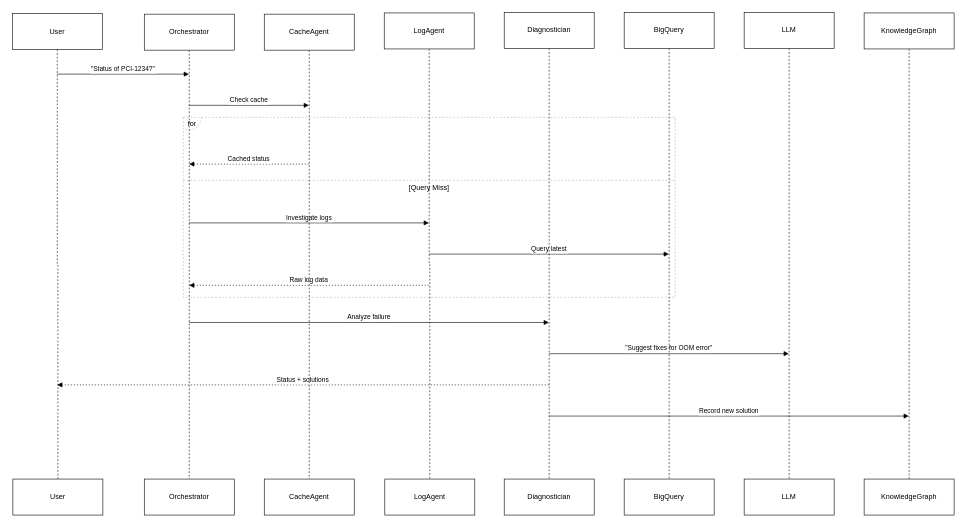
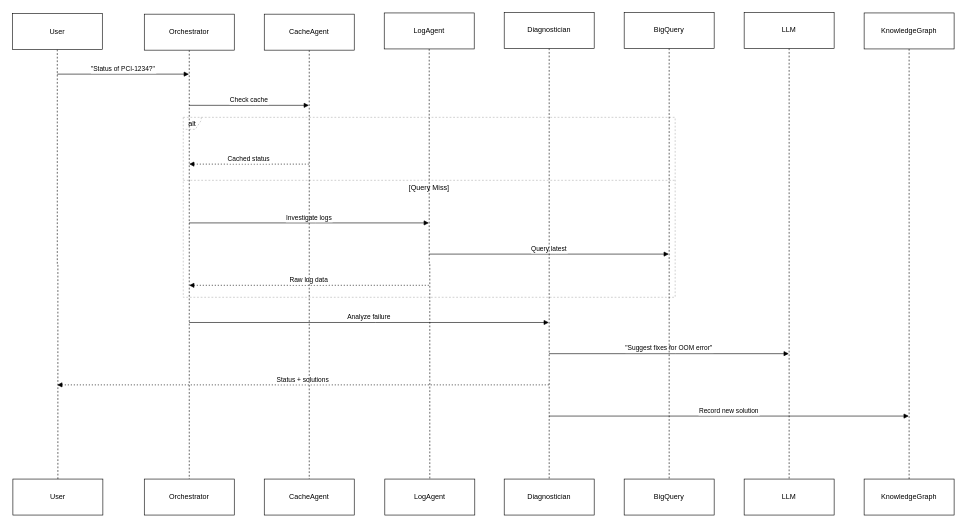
node "for": label "for" -> "alt"
